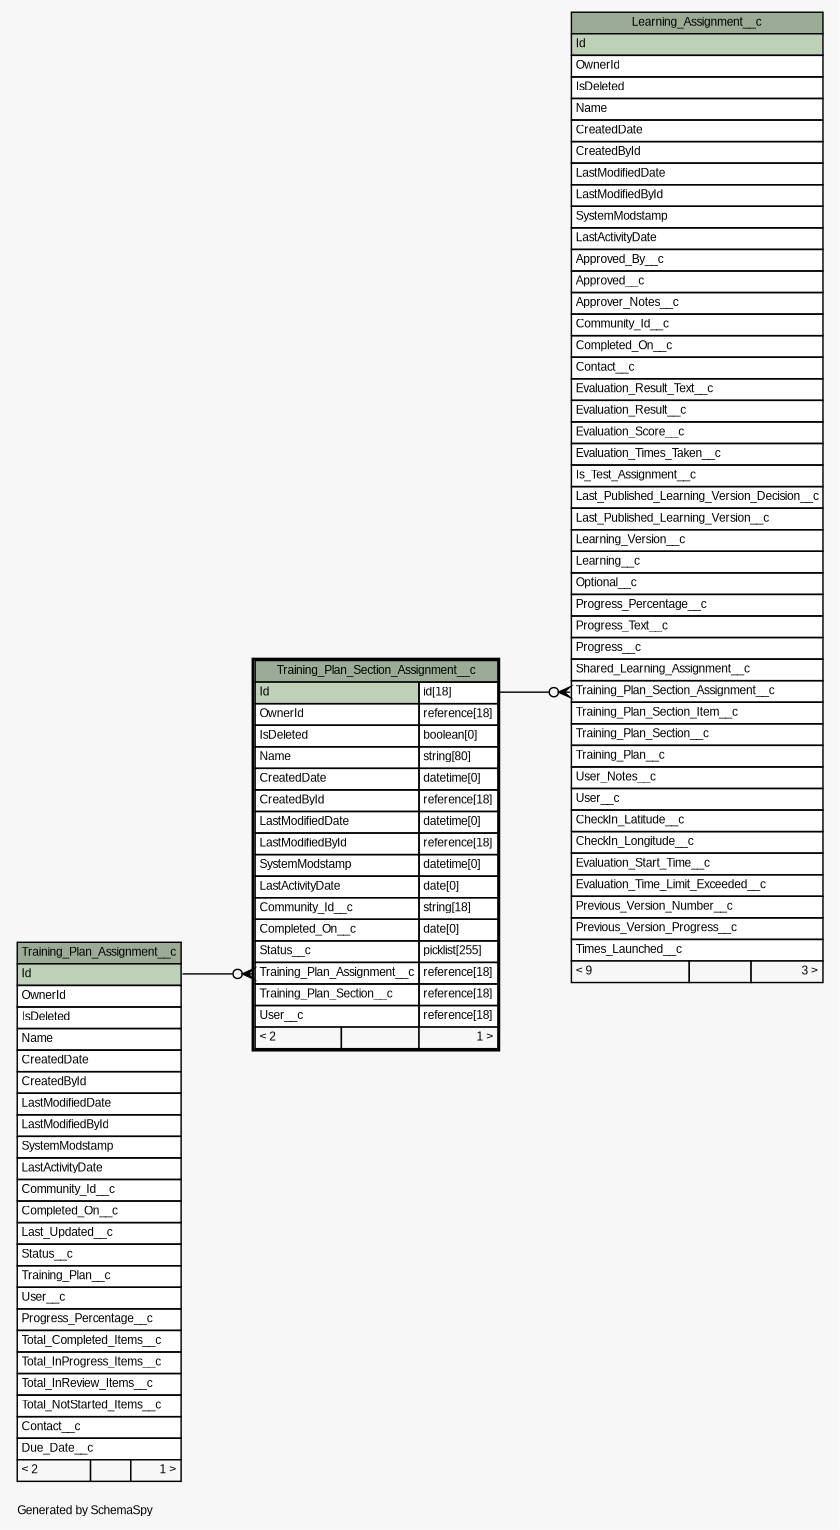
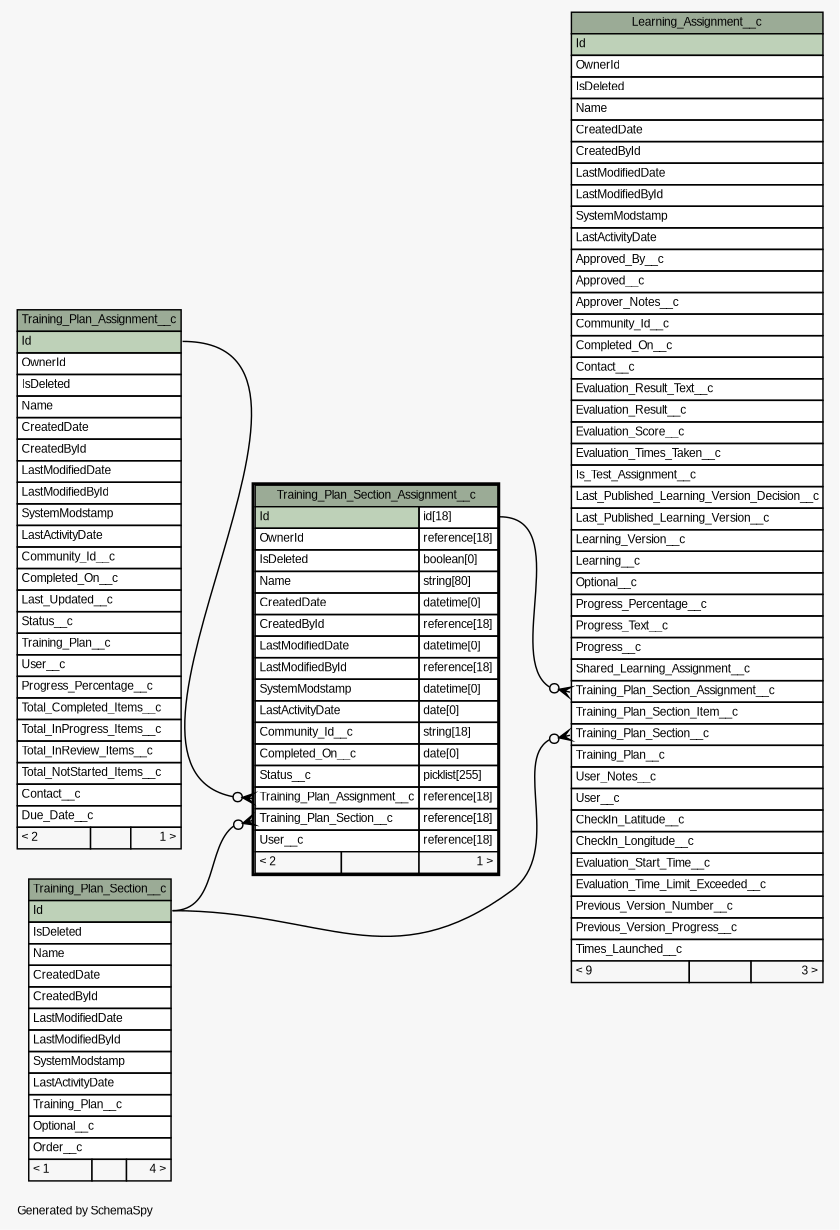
node "Training_Plan_Section__c": added
